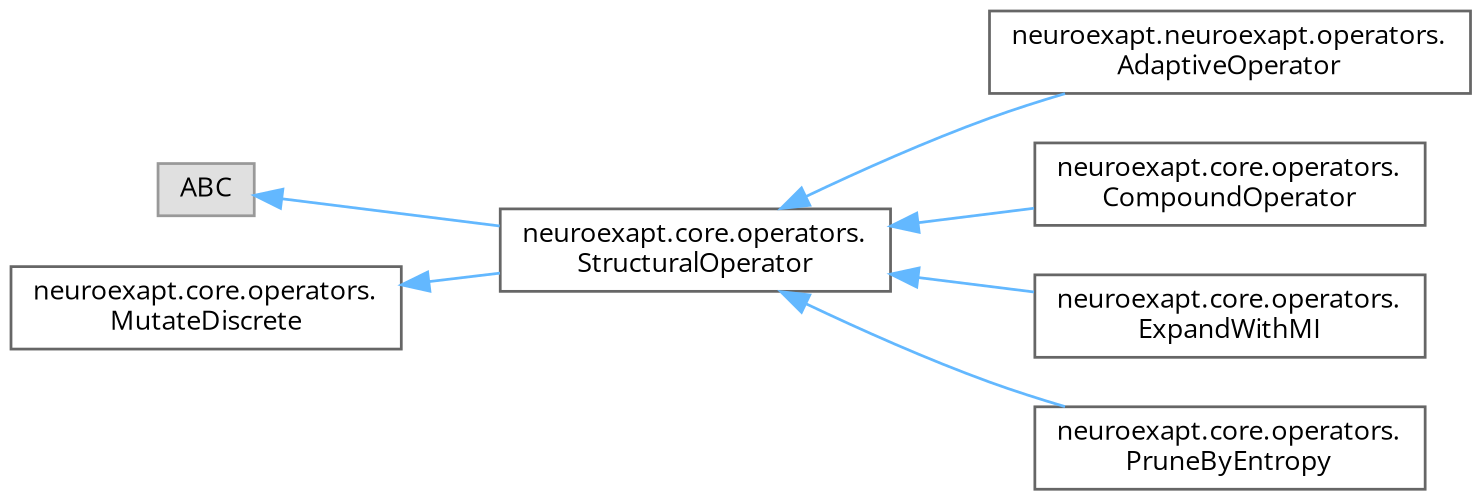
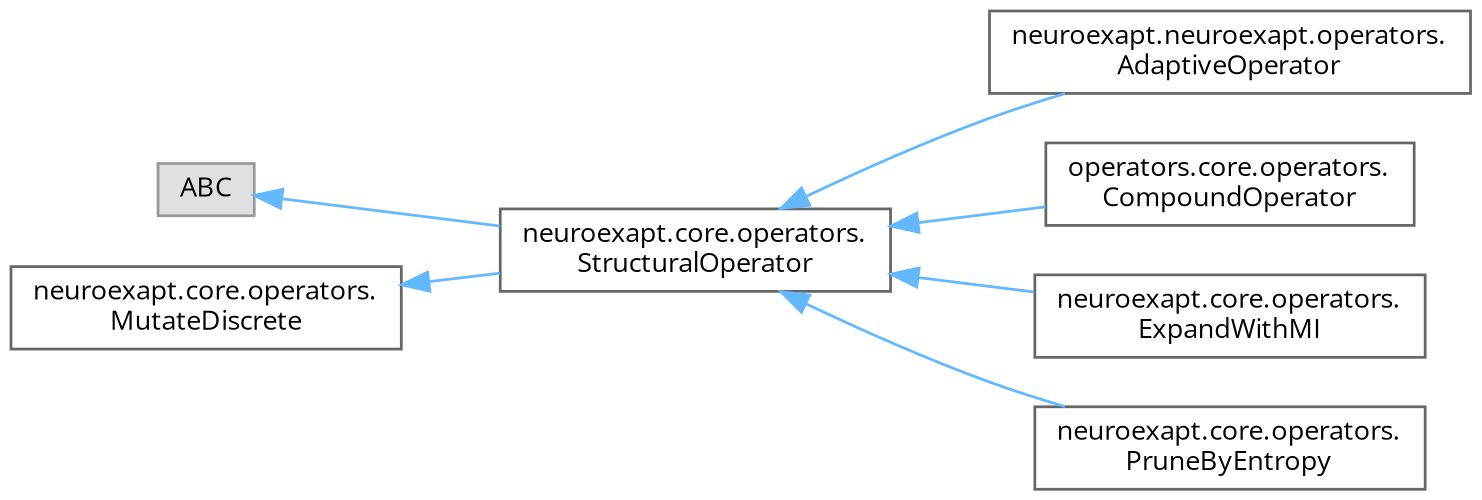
node "neuroexapt.core.operators. CompoundOperator": label "neuroexapt.core.operators. CompoundOperator" -> "operators.core.operators. CompoundOperator"
